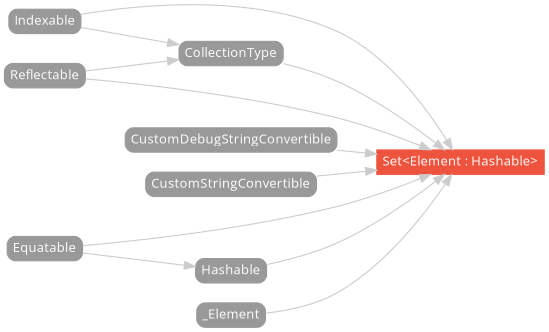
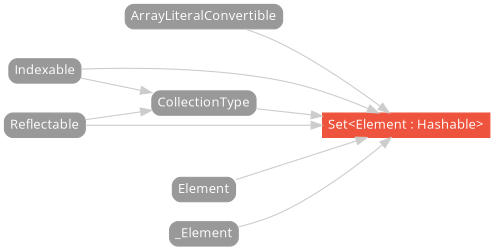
node "ArrayLiteralConvertible": added
node "CustomDebugStringConvertible": removed
node "CustomStringConvertible": removed
node "Equatable": removed
node "Hashable": label "Hashable" -> "Element"
